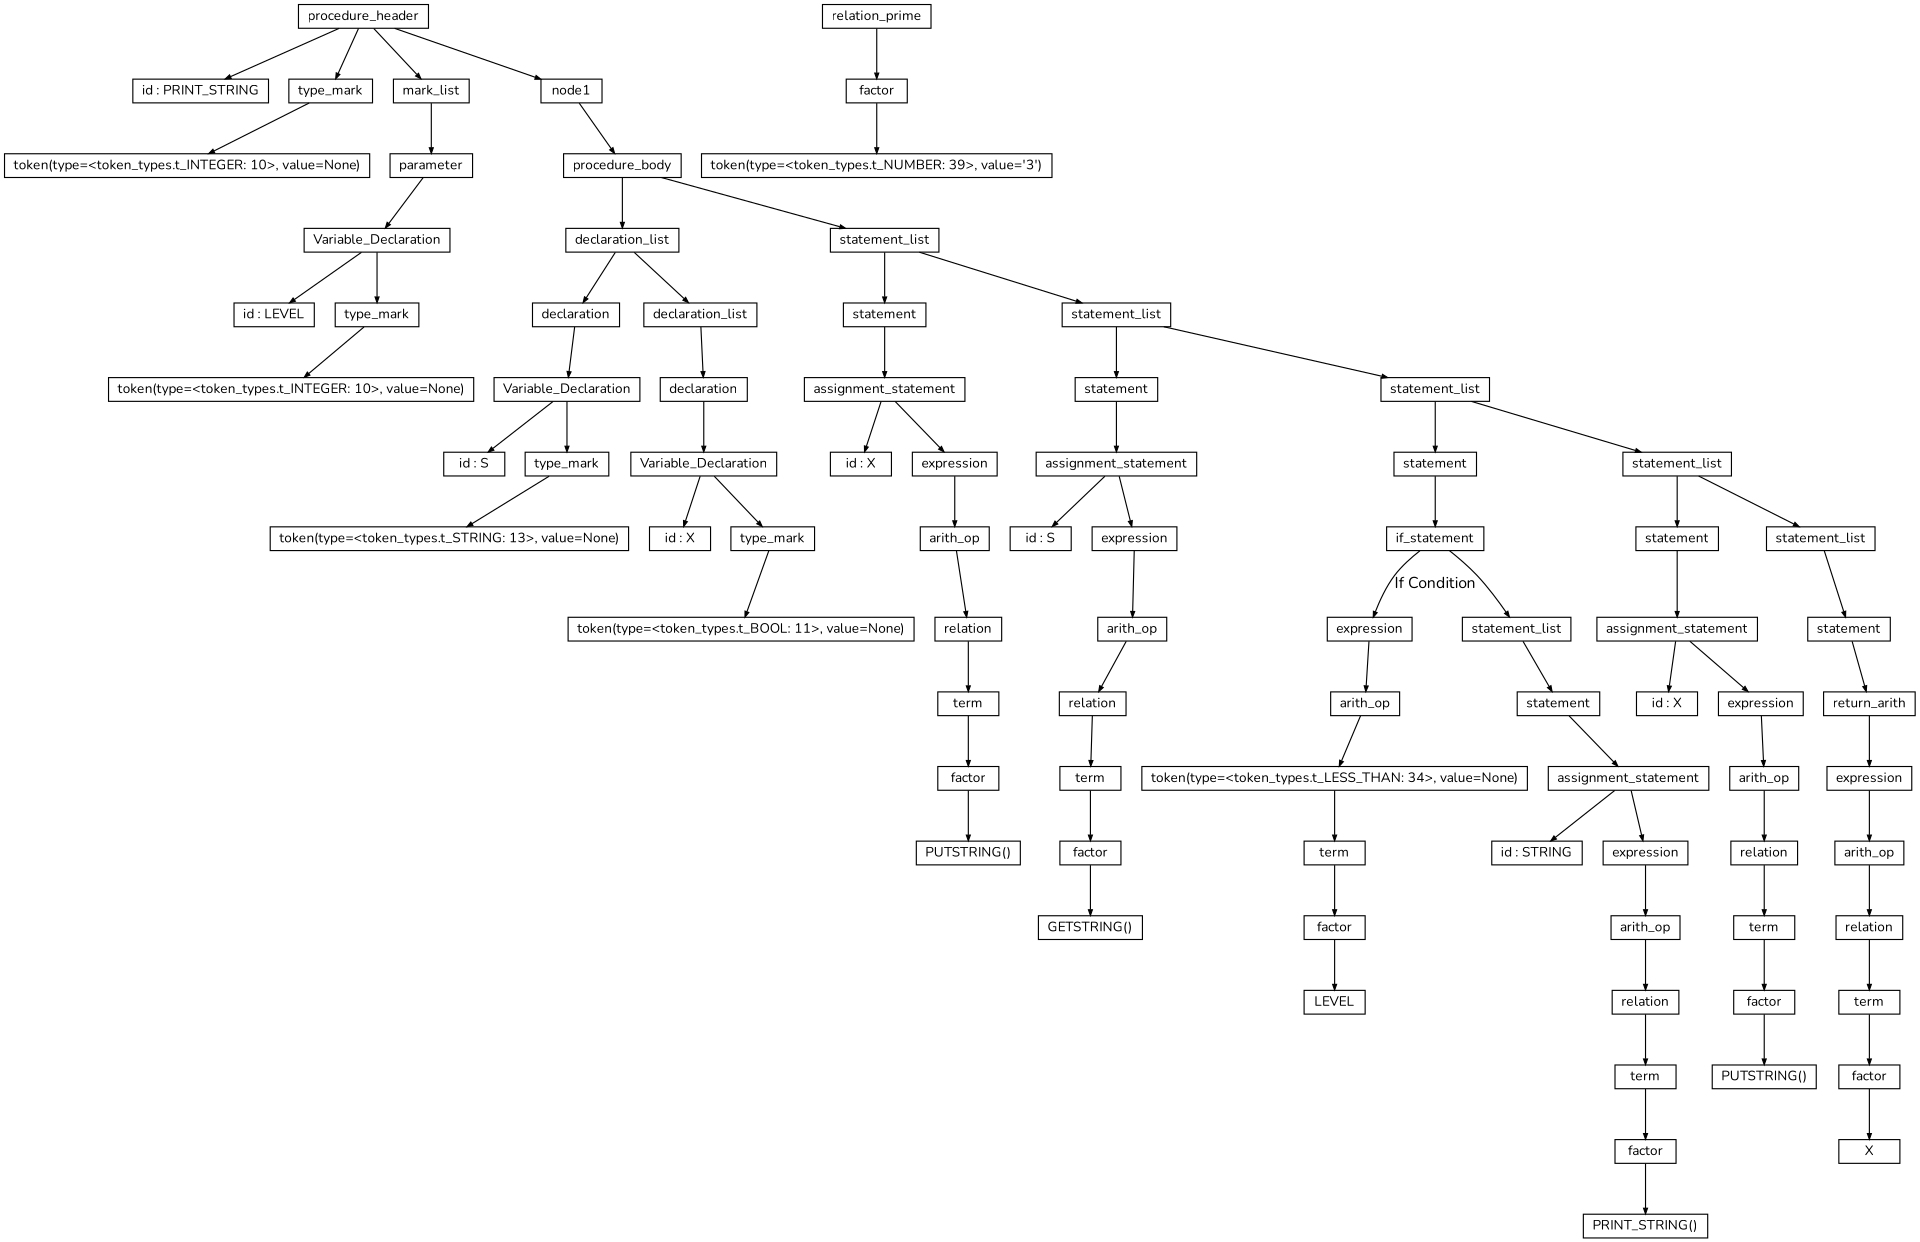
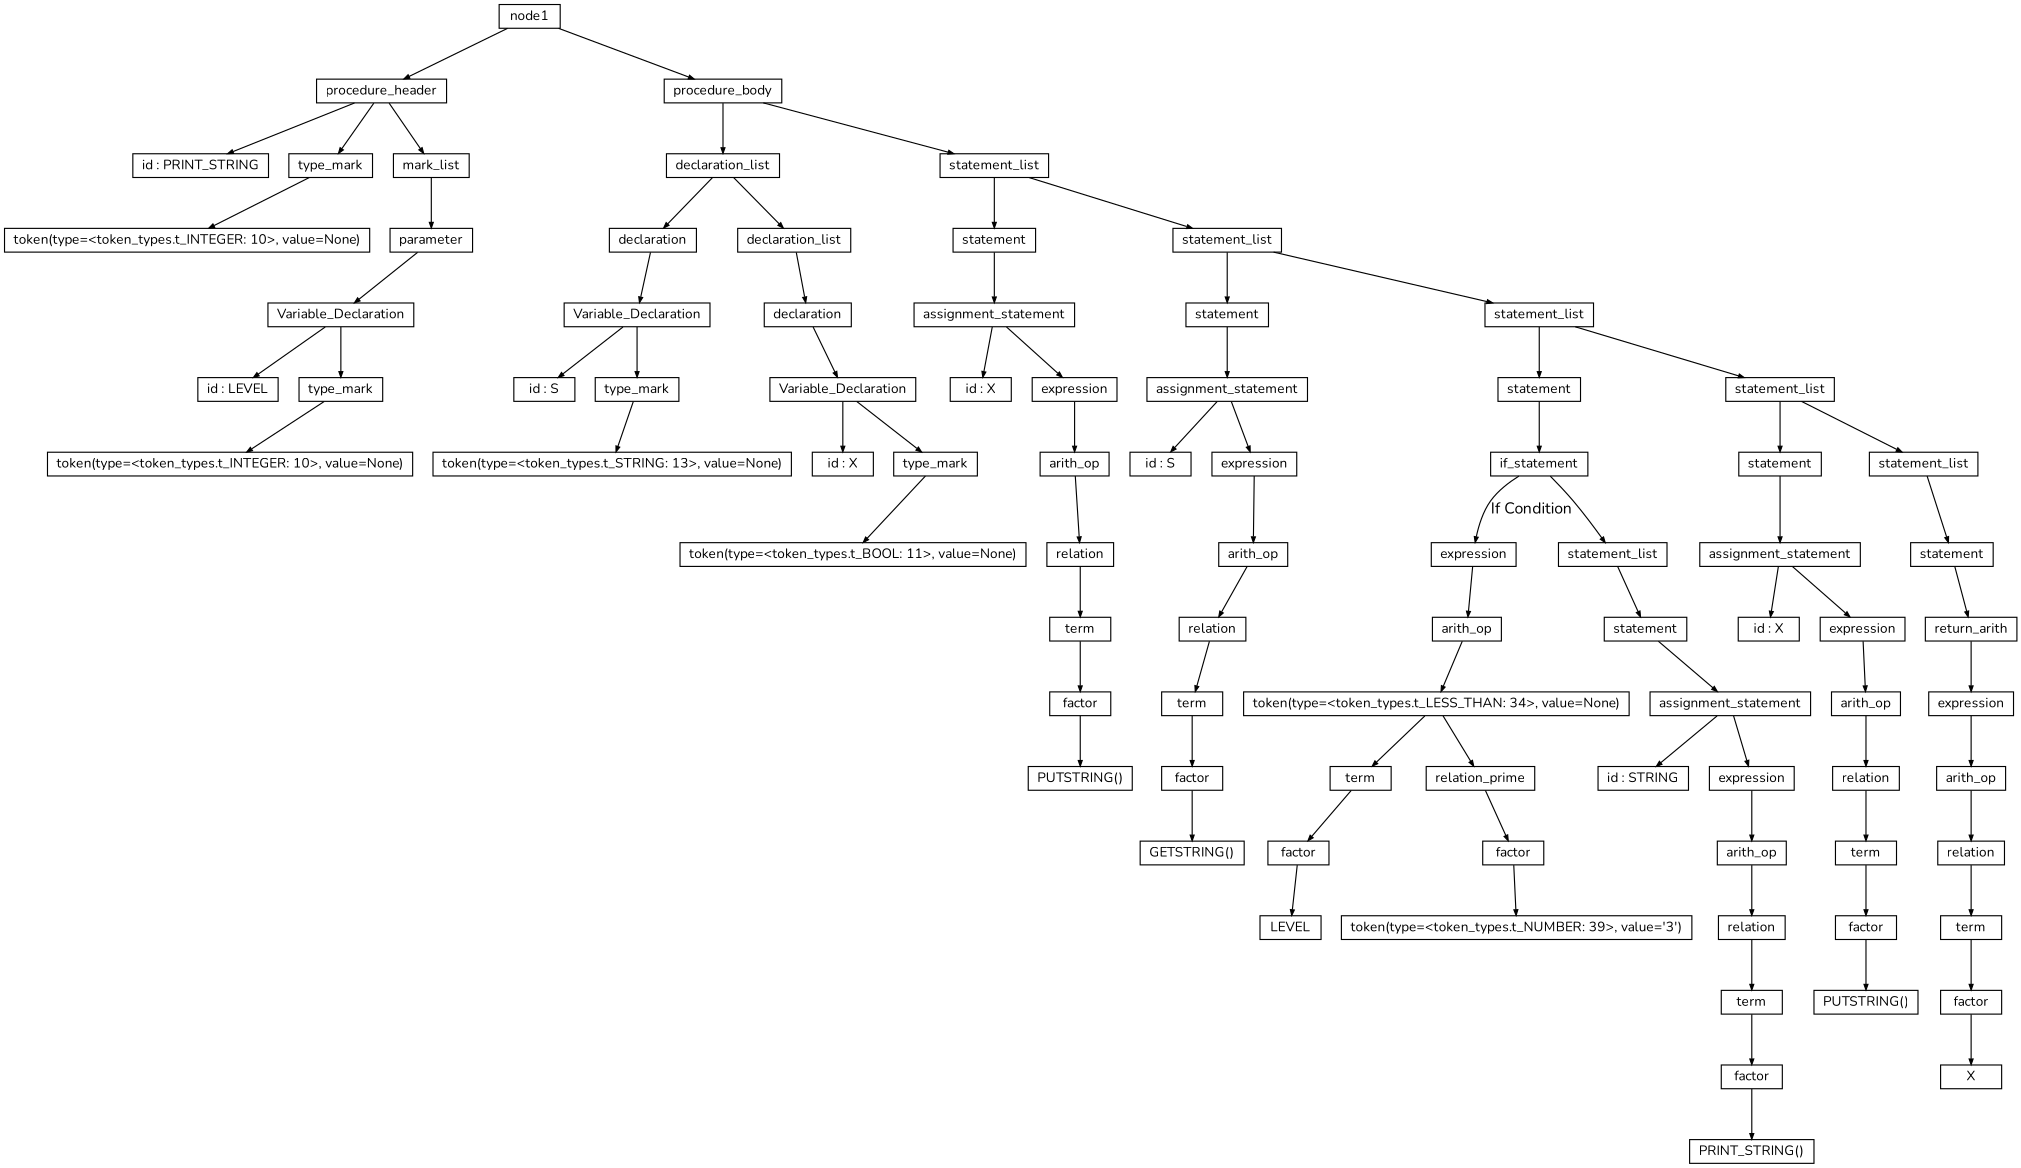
edge "procedure_header" -> "node1": reversed
edge "token(type=<token_types.t_LESS_THAN: 34>, value=None)" -> "relation_prime": added
